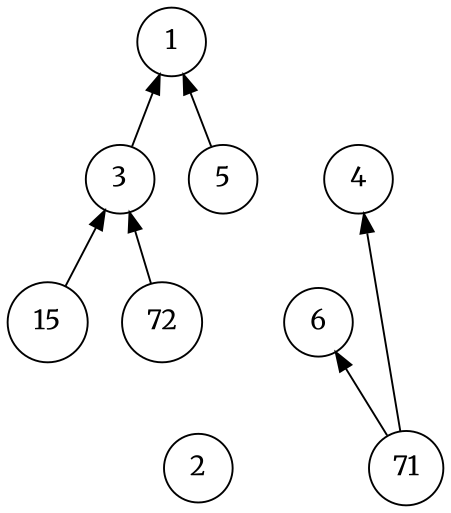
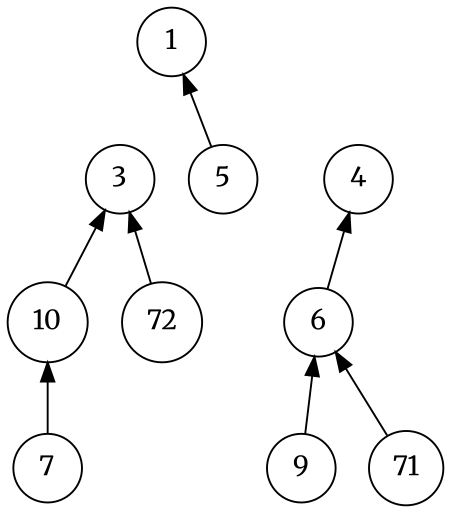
edge "3" -> "1": removed
node "15": label "15" -> "10"
edge "71" -> "4": now "6" -> "4"
node "7": added
node "2": removed
node "9": added
